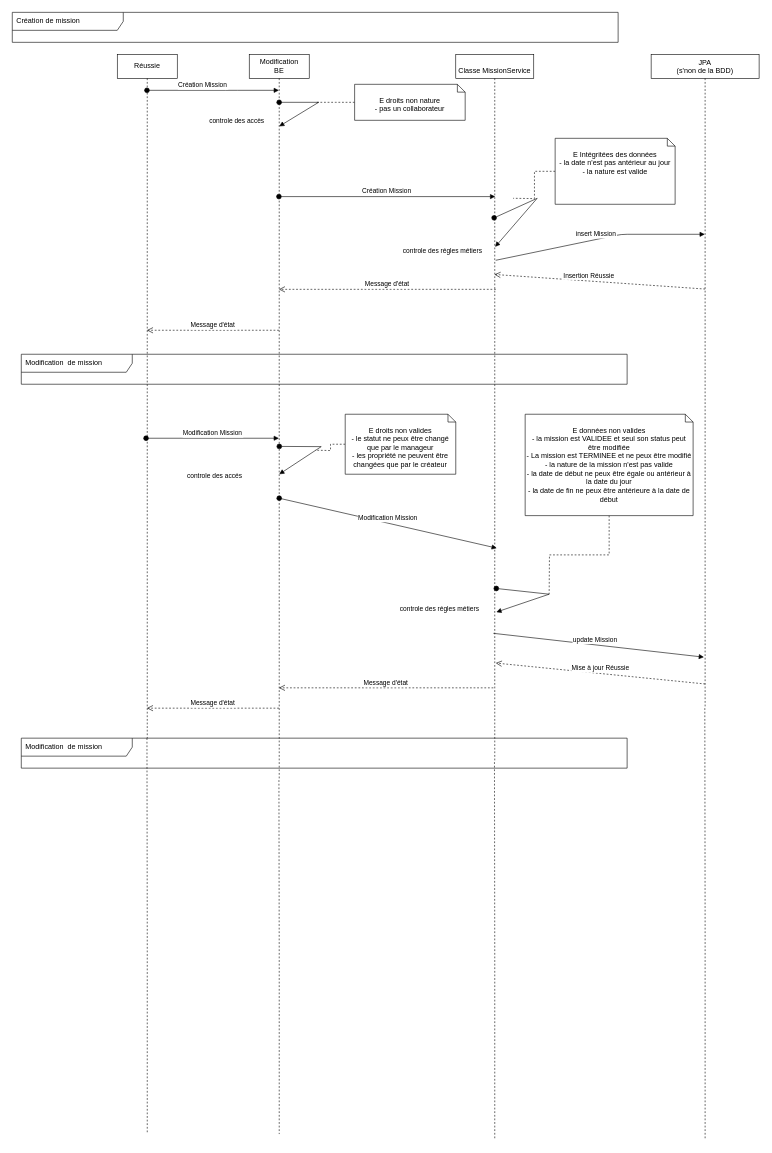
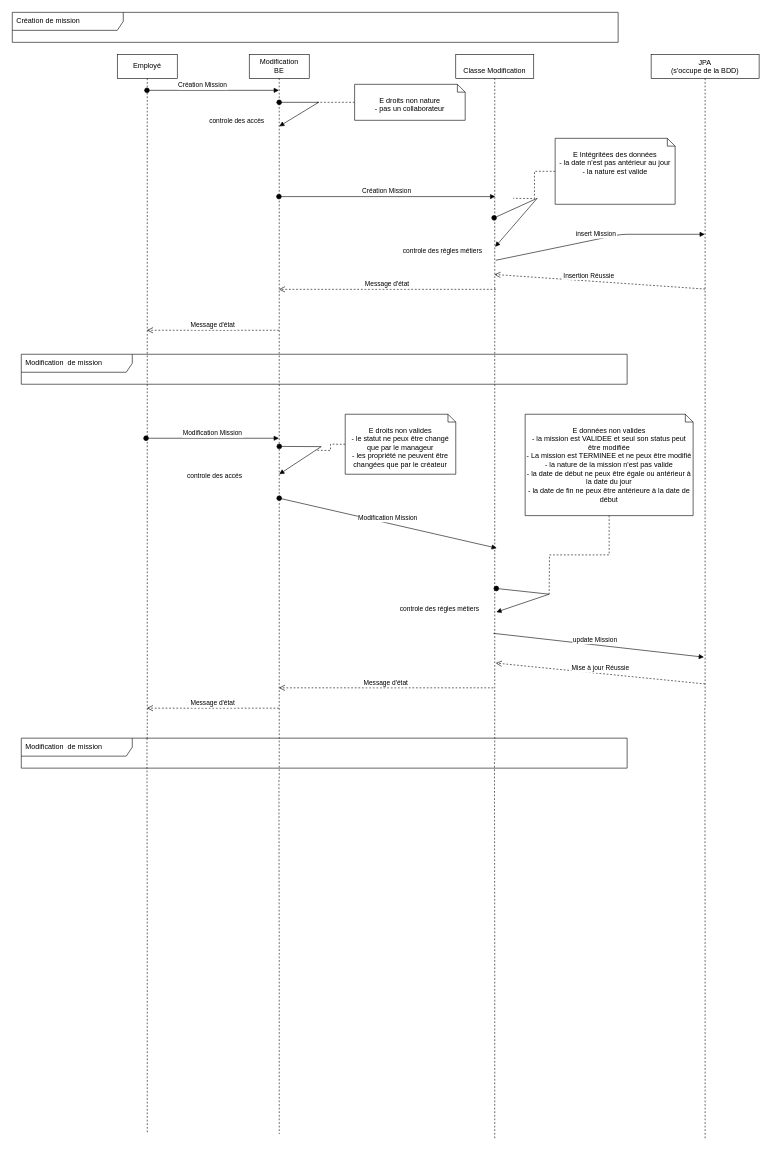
node "JPA (s'non de la BDD)": label "JPA (s'non de la BDD)" -> "JPA (s'occupe de la BDD)"
node "Réussie": label "Réussie" -> "Employé"
node "Classe MissionService": label "Classe MissionService" -> "Classe Modification"
